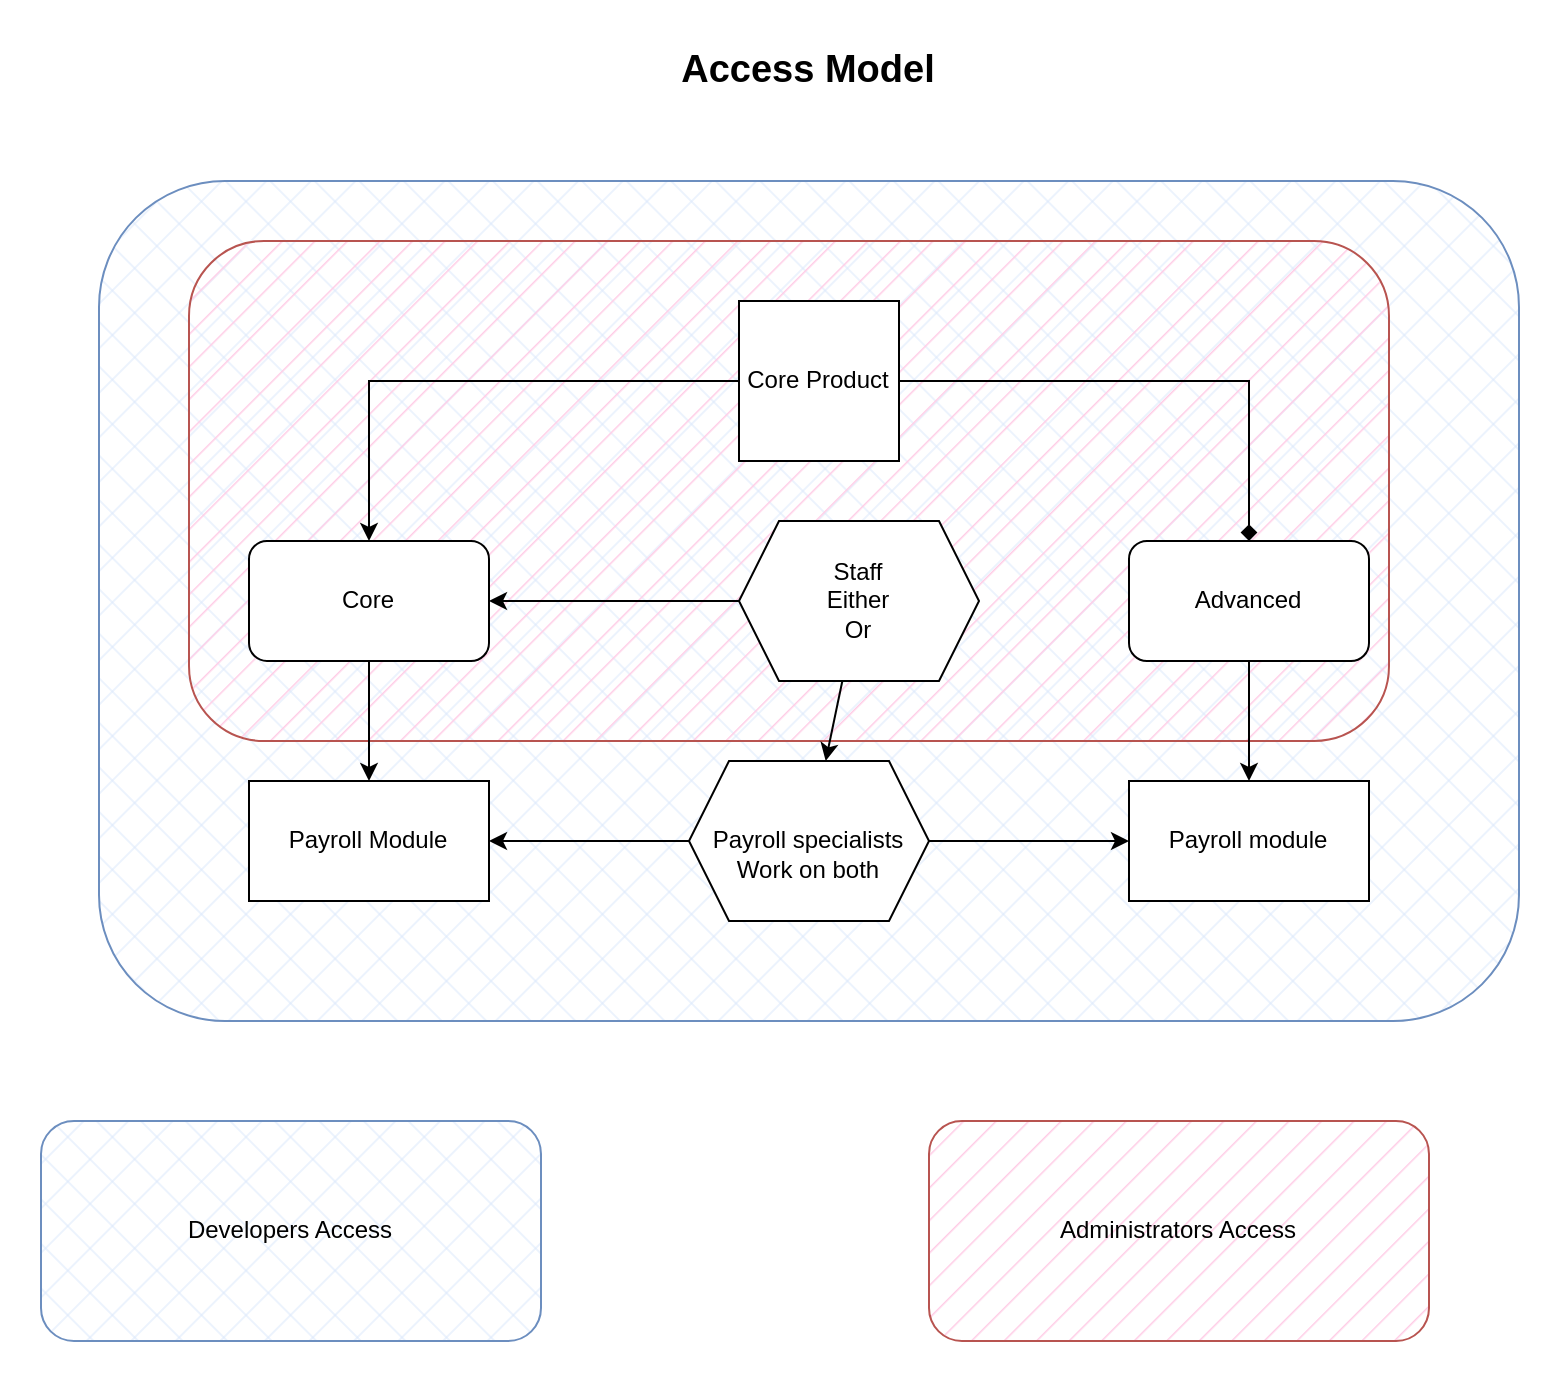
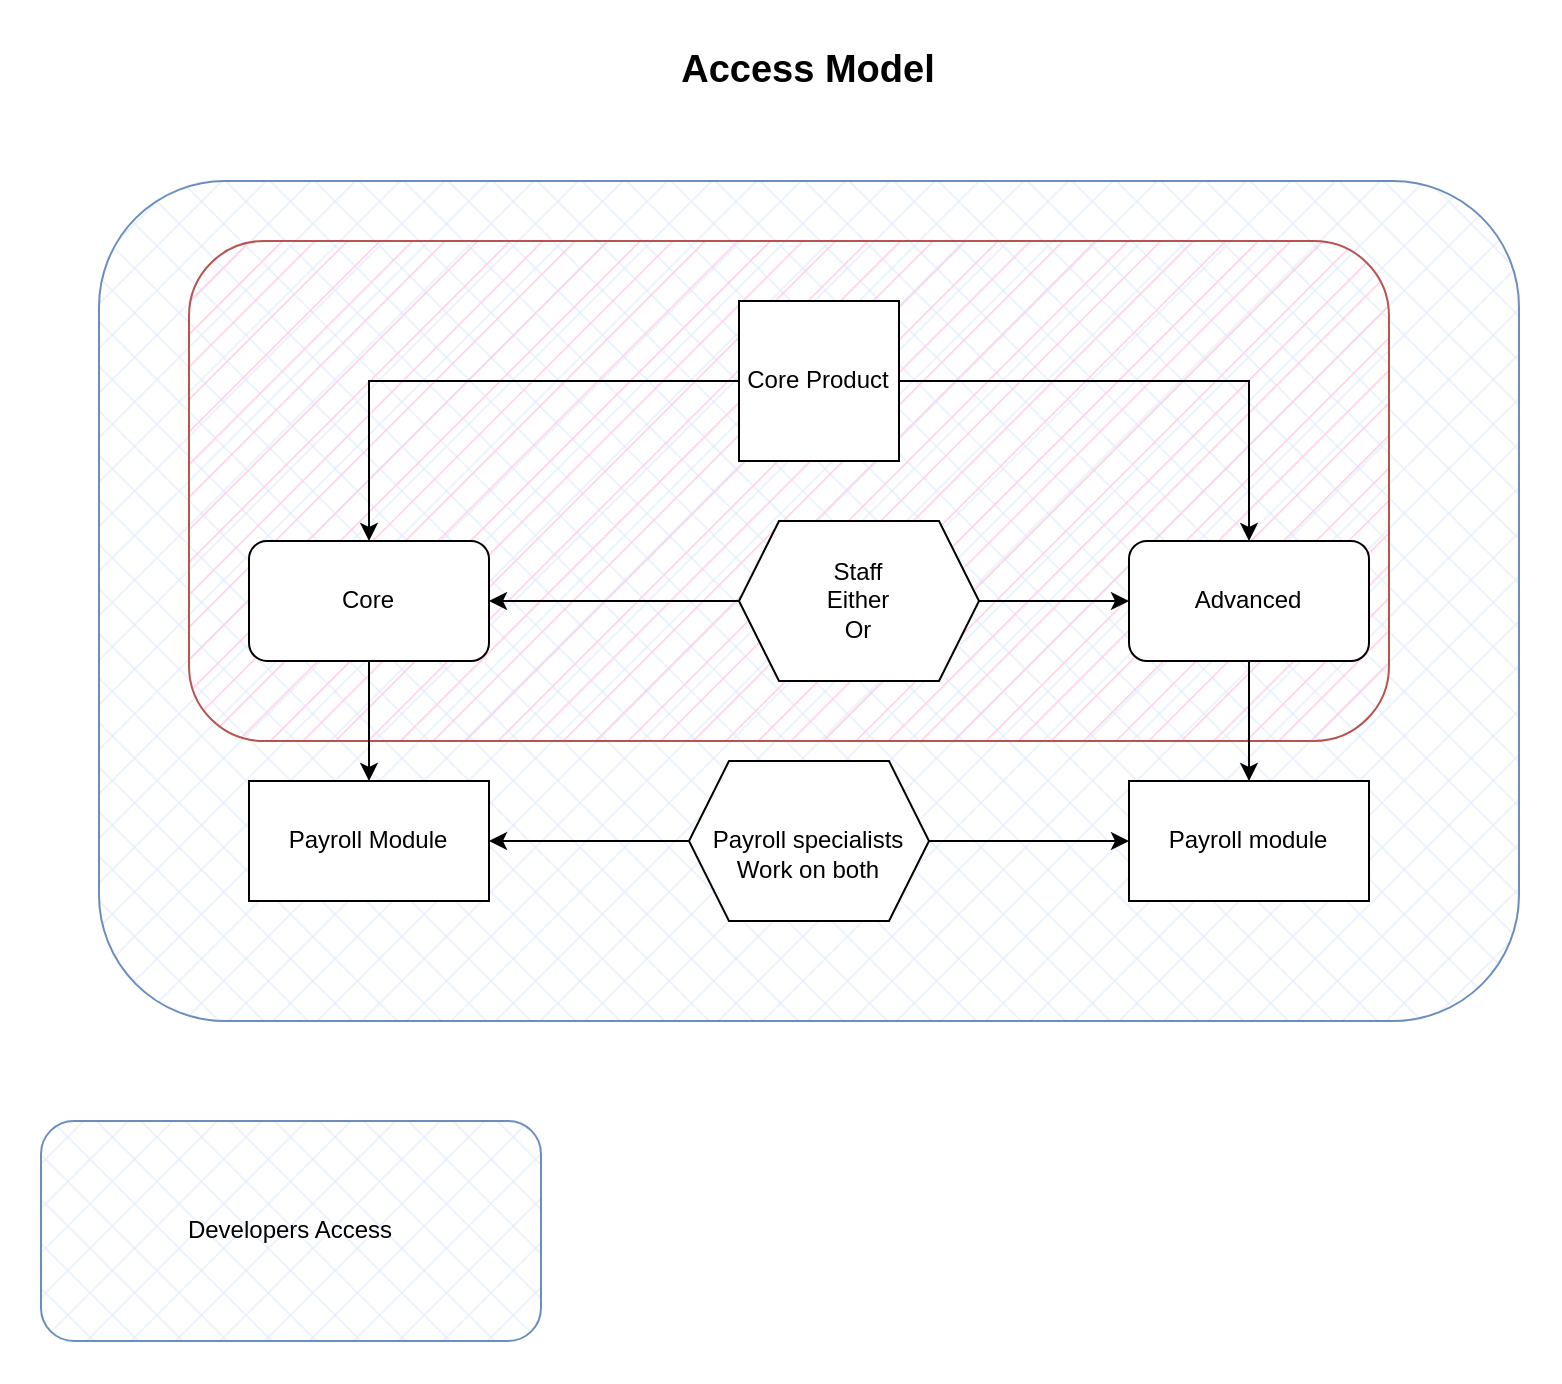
edge "Core Product" -> "Advanced": arrowhead diamond -> classic
edge "Staff Either Or" -> "Payroll specialists Work on both": now "Staff Either Or" -> "Advanced"
node "Administrators Access": removed
